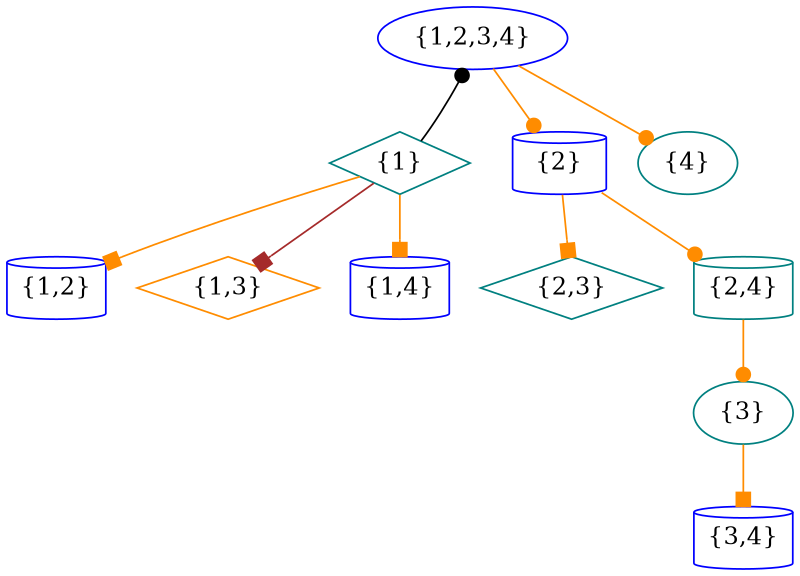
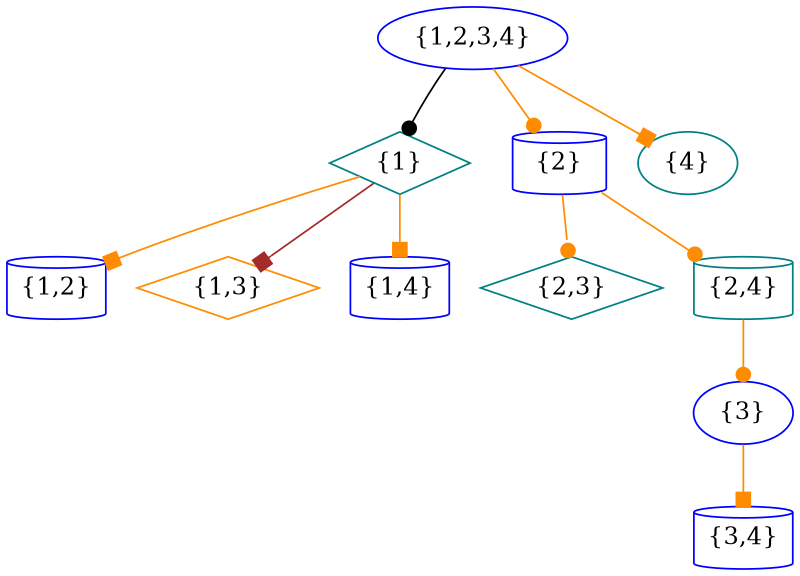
edge "{1,2,3,4}" -> "{4}": arrowhead dot -> box
edge "{1}" -> "{1,2,3,4}": reversed
edge "{2}" -> "{2,3}": arrowhead box -> dot
node "{3}": color teal -> blue
